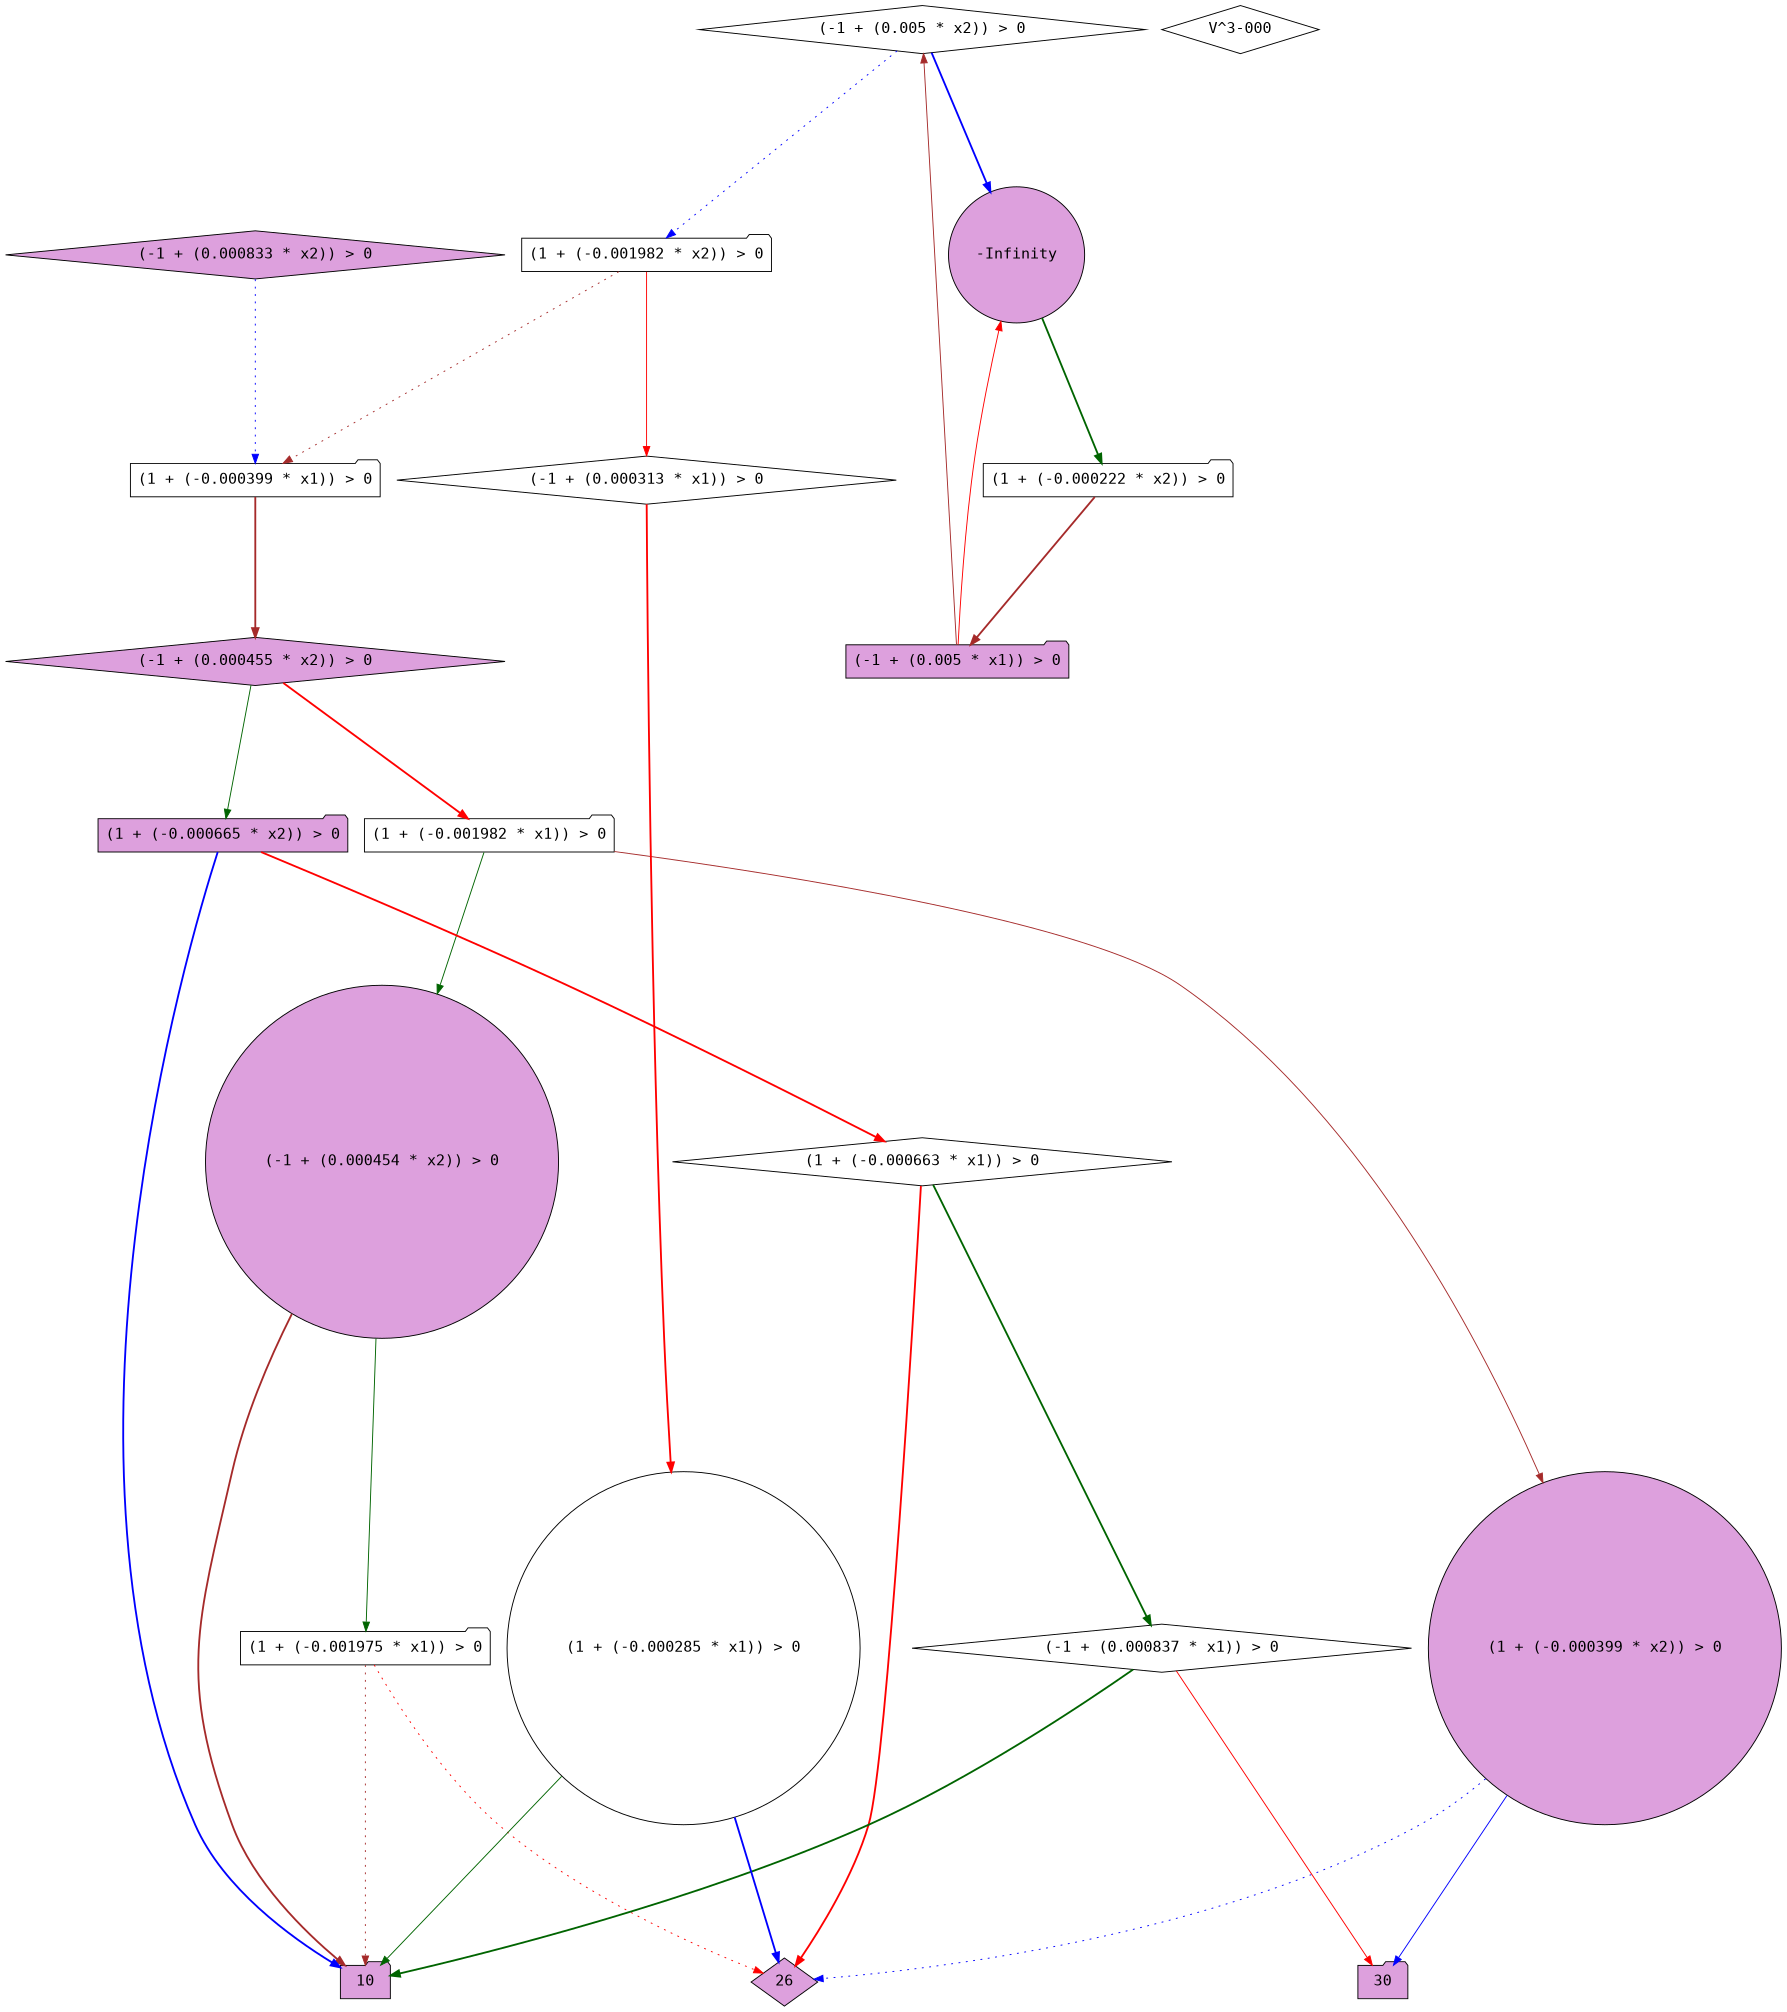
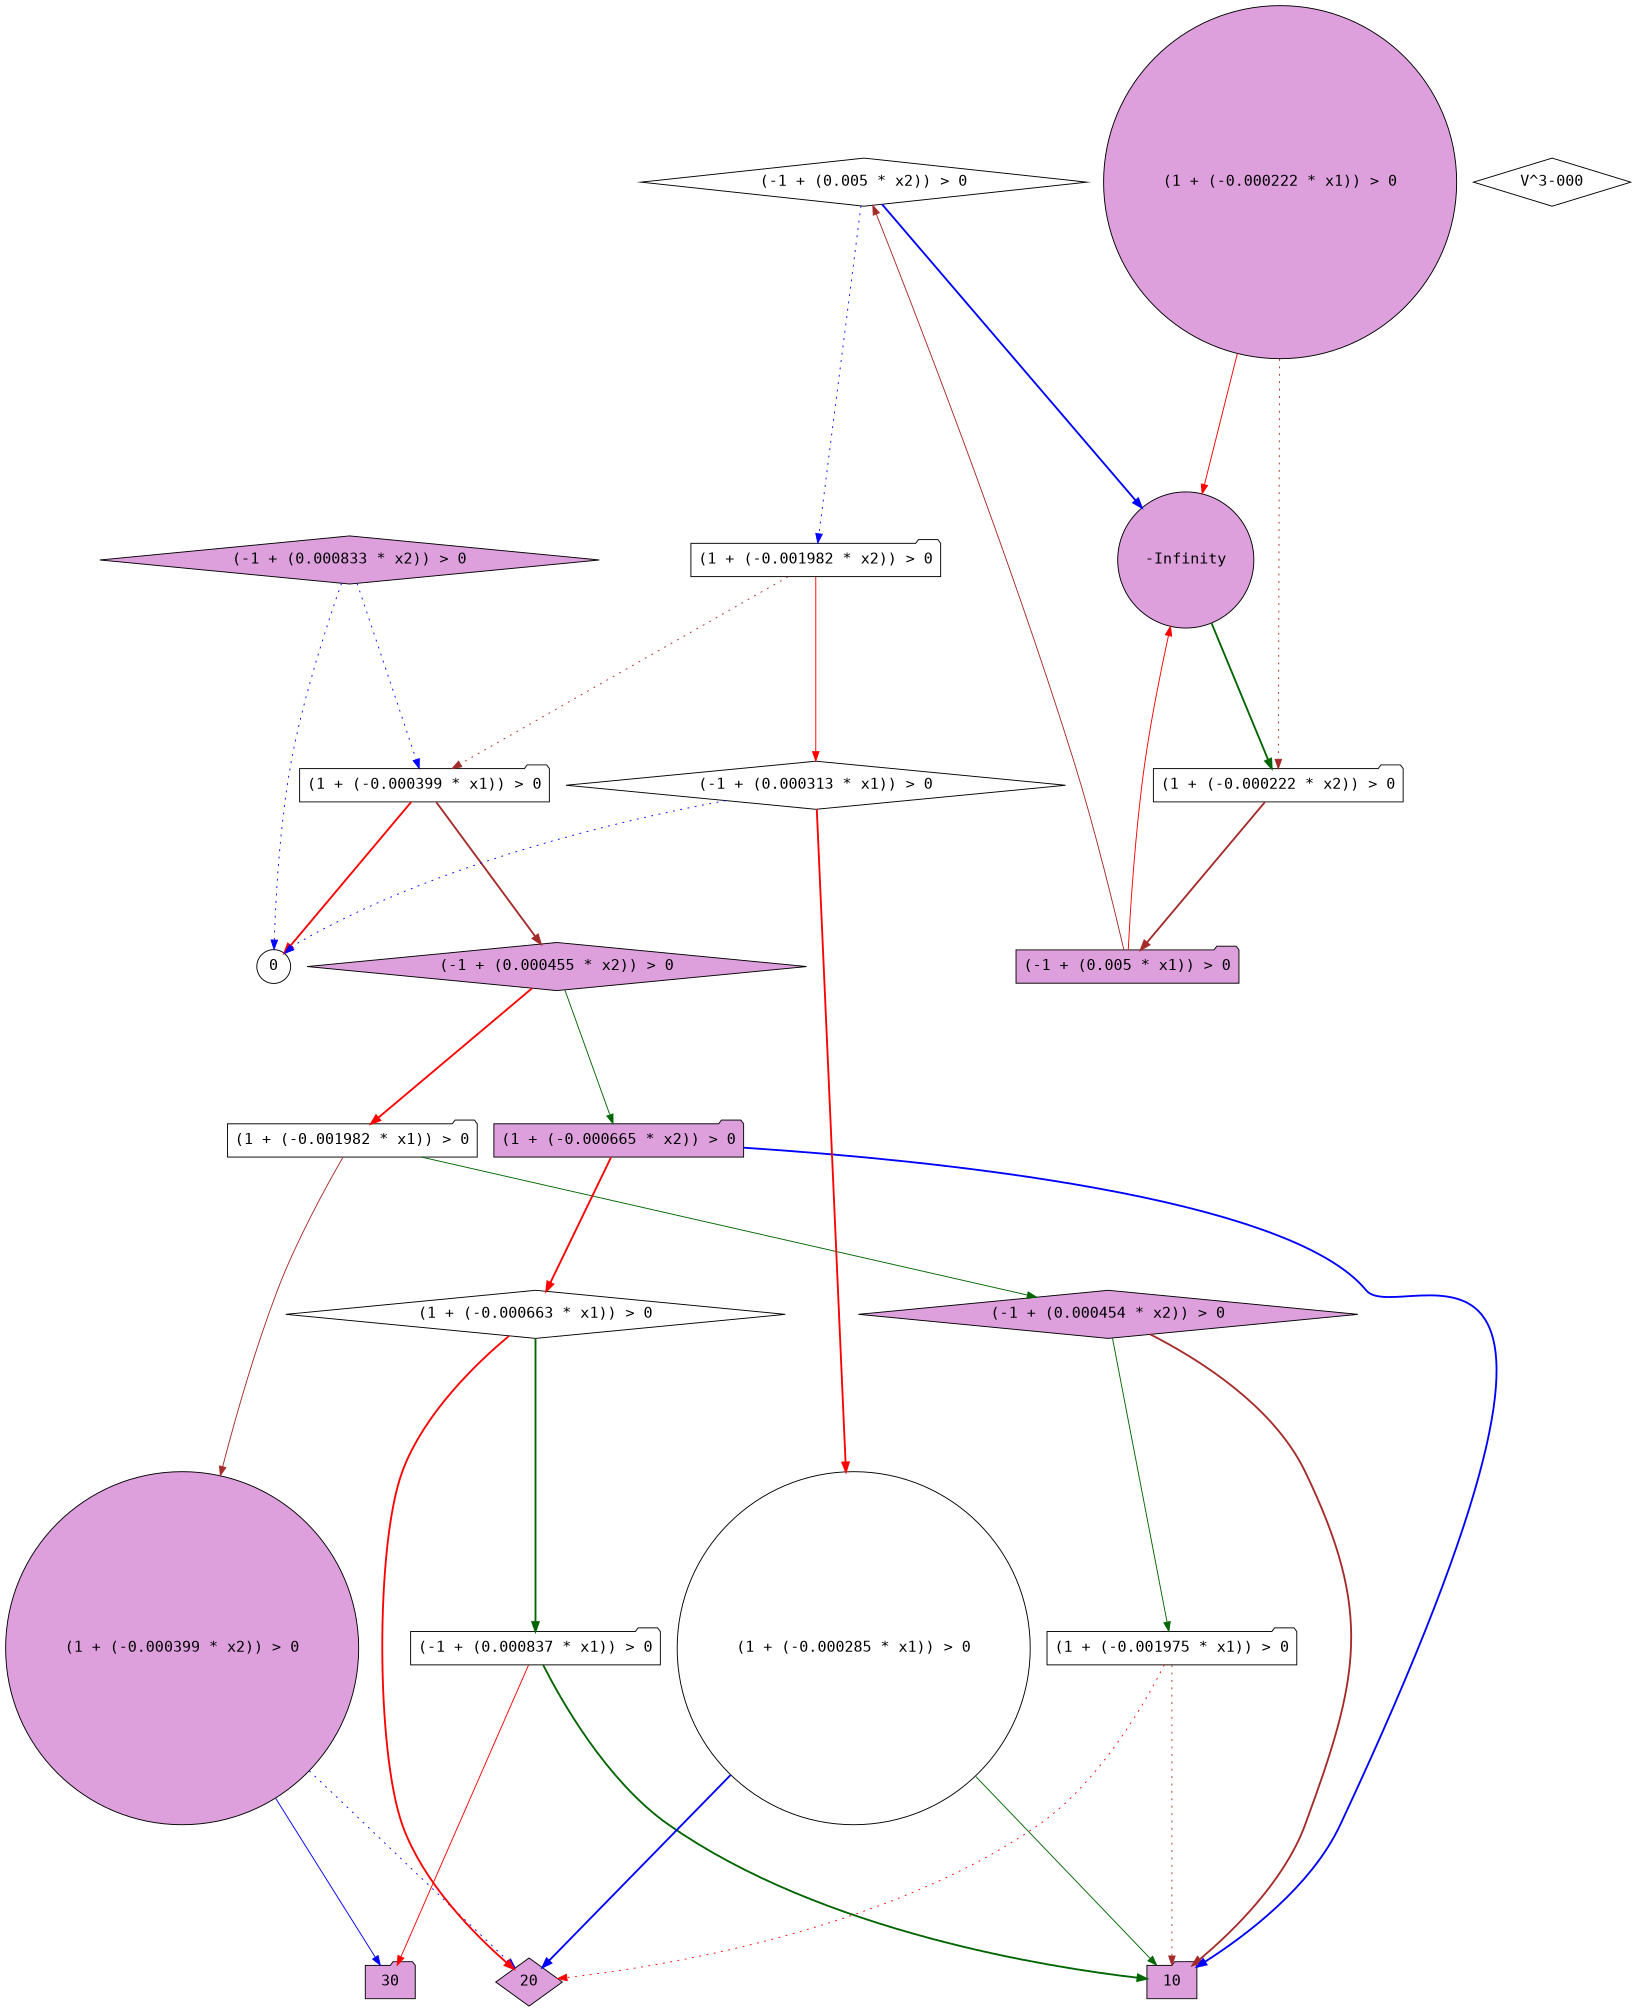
node "(1 + (-0.000222 * x1)) > 0": added
node "0": added
node "(-1 + (0.000454 * x2)) > 0": shape circle -> diamond
node "(-1 + (0.000837 * x1)) > 0": shape diamond -> folder
node "26": label "26" -> "20"
